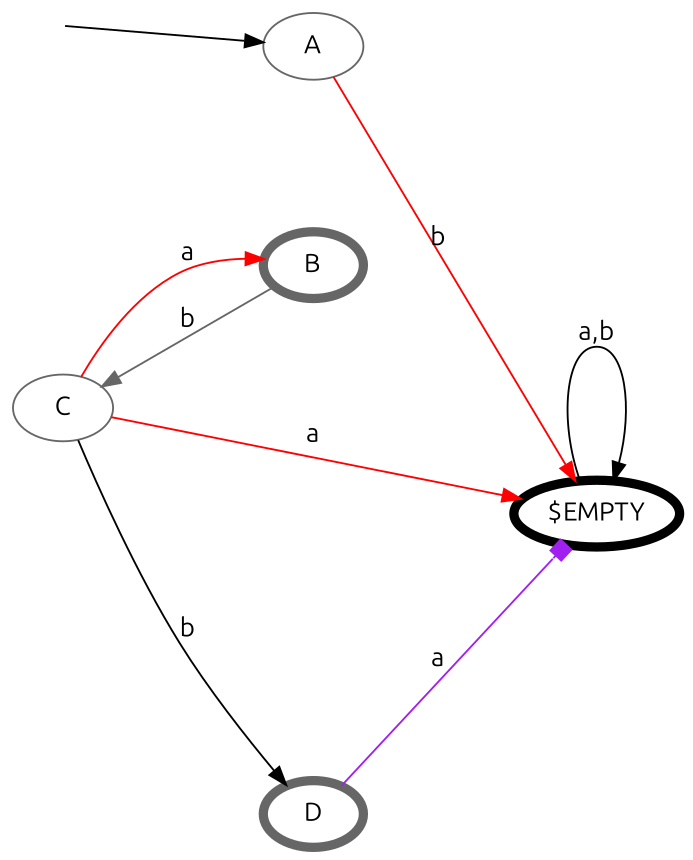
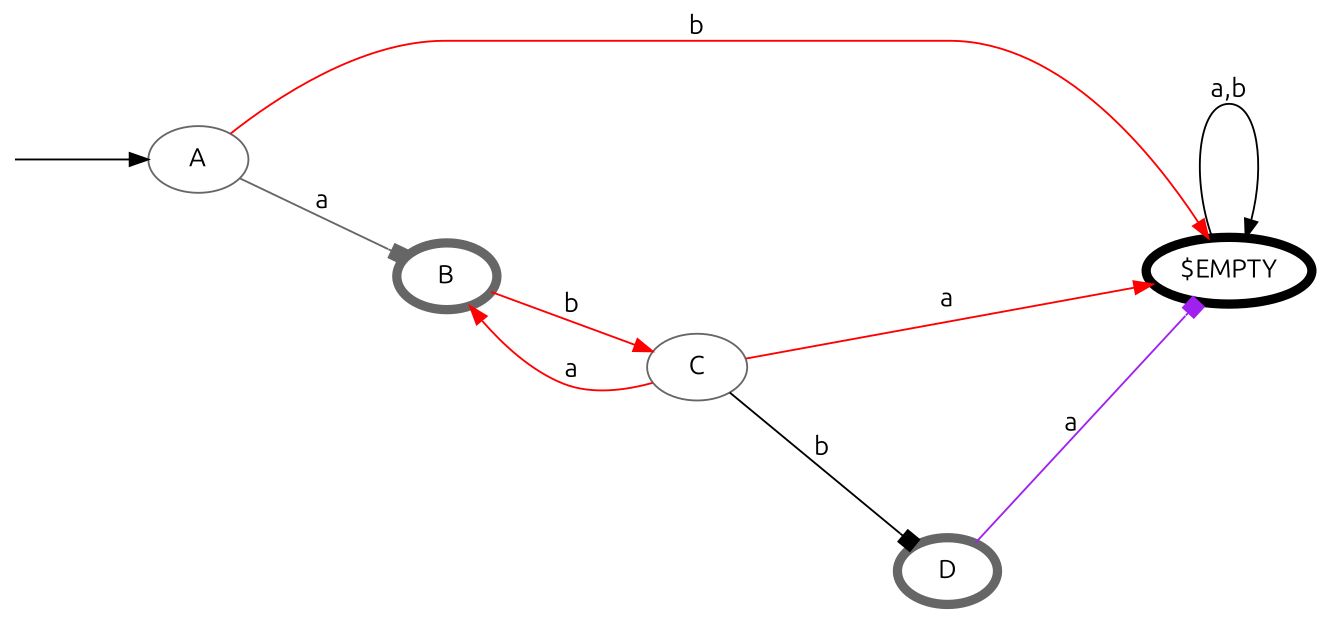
edge "A" -> "B": added, label "a"
edge "B" -> "C": color gray40 -> red
edge "C" -> "D": arrowhead normal -> box
